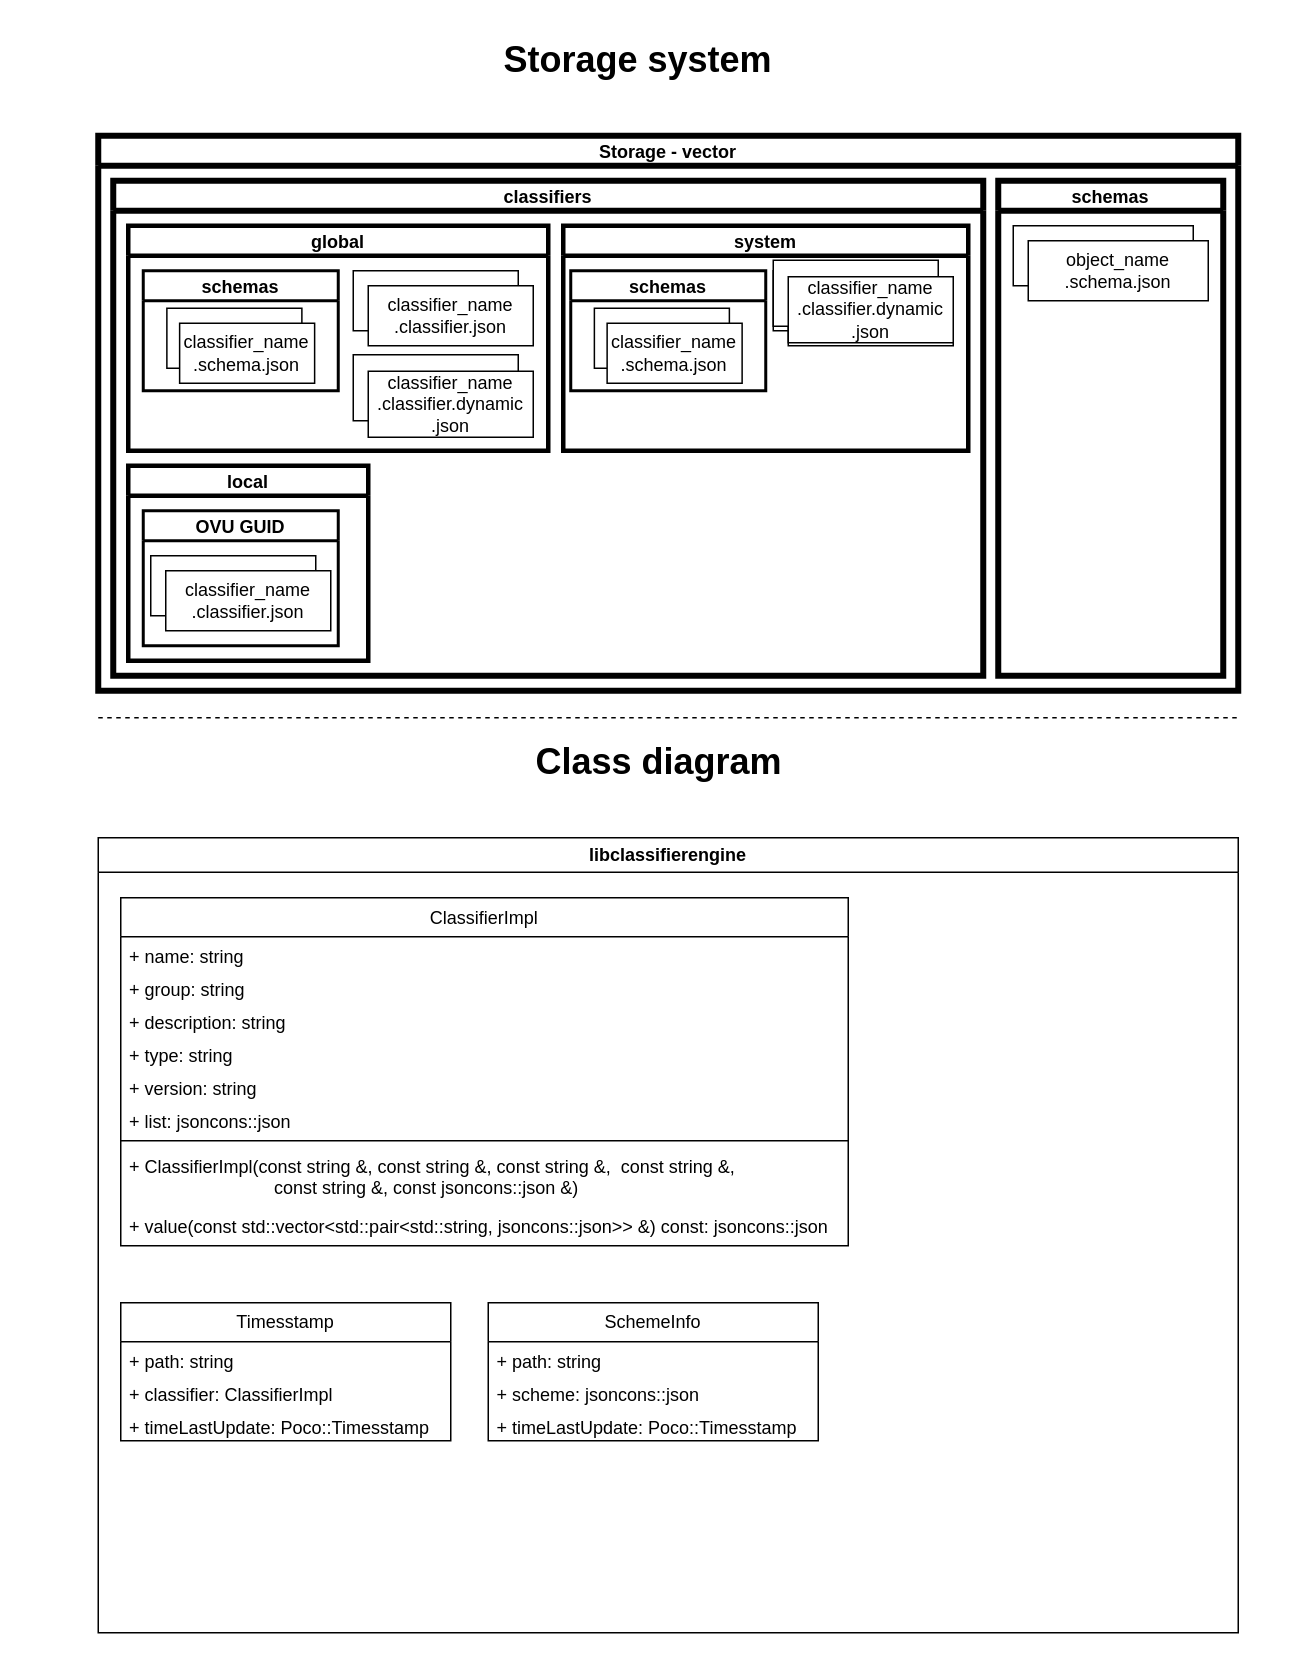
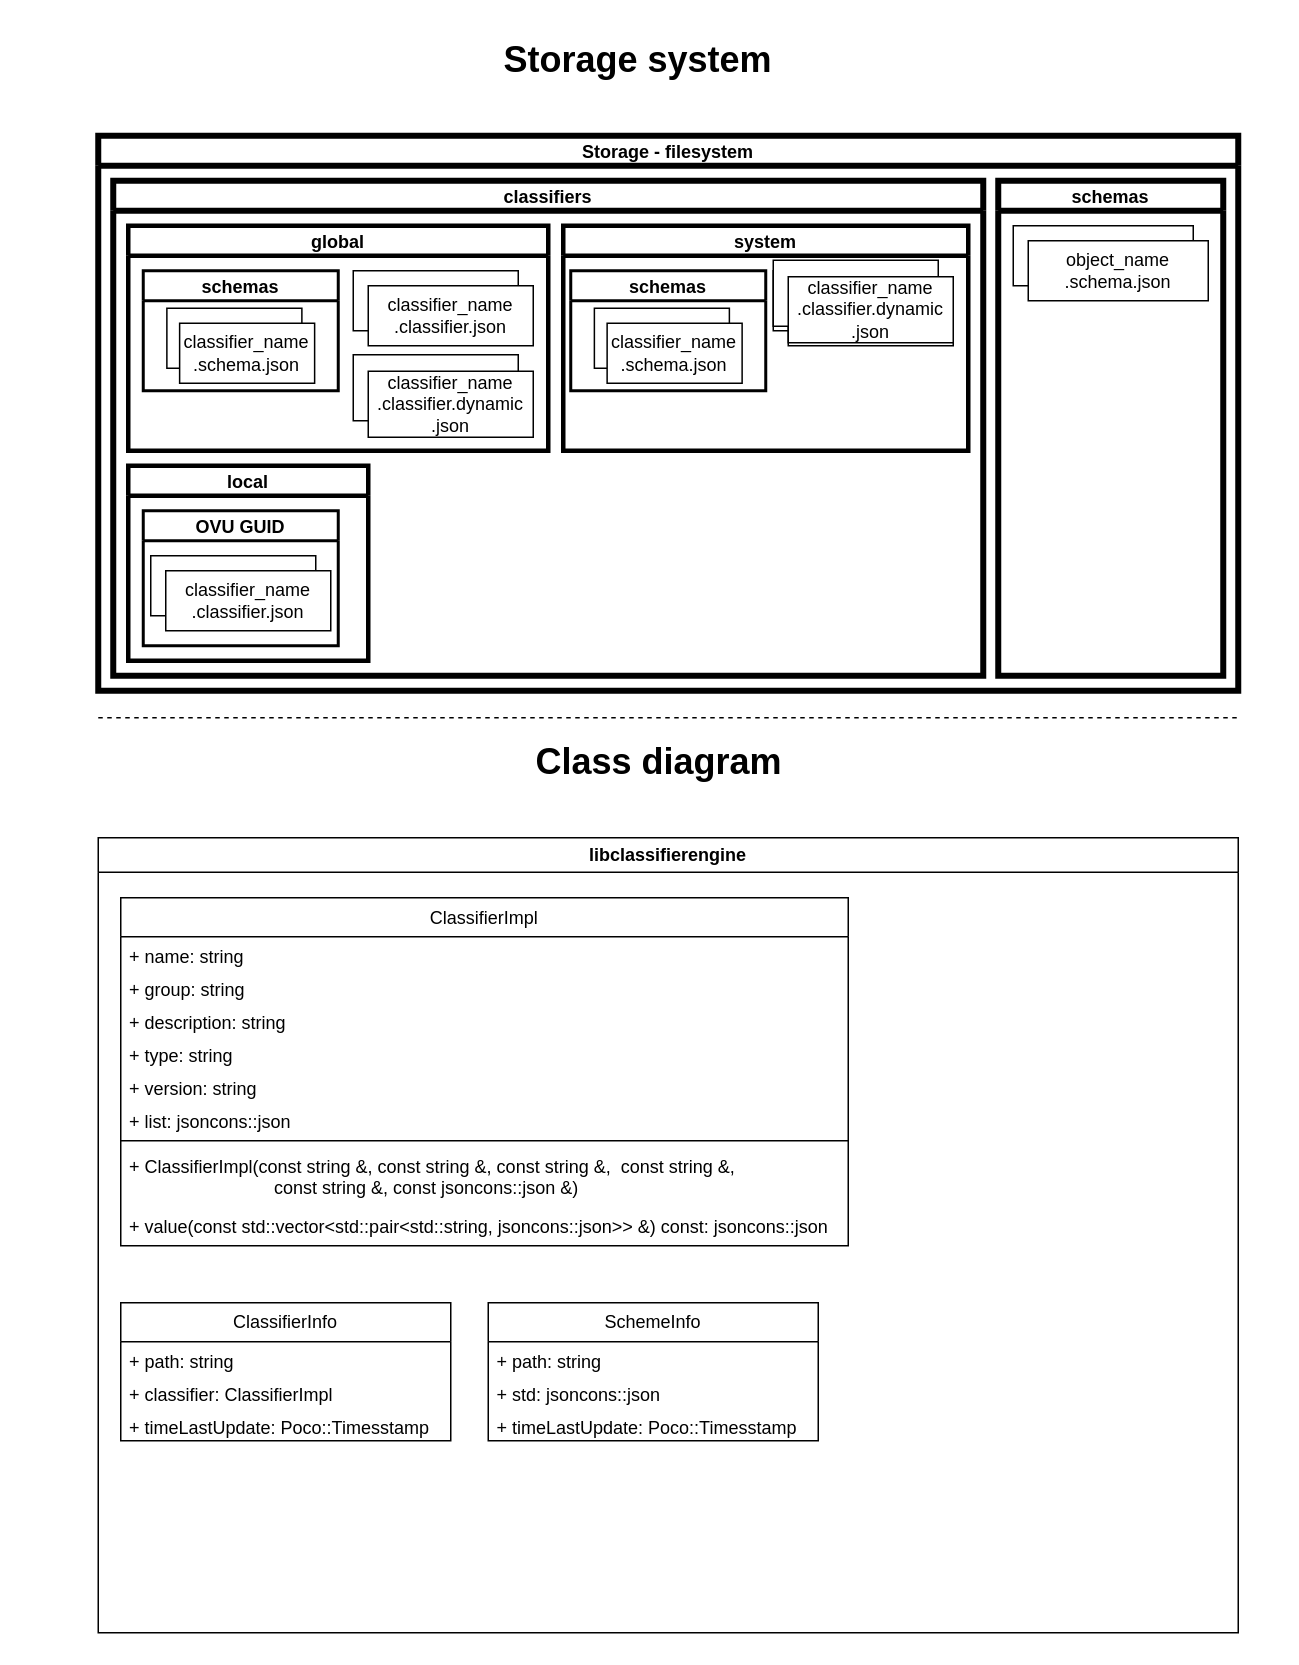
node "Storage - vector": label "Storage - vector" -> "Storage - filesystem"
node "Timesstamp": label "Timesstamp" -> "ClassifierInfo"
node "+ scheme: jsoncons::json": label "+ scheme: jsoncons::json" -> "+ std: jsoncons::json"
